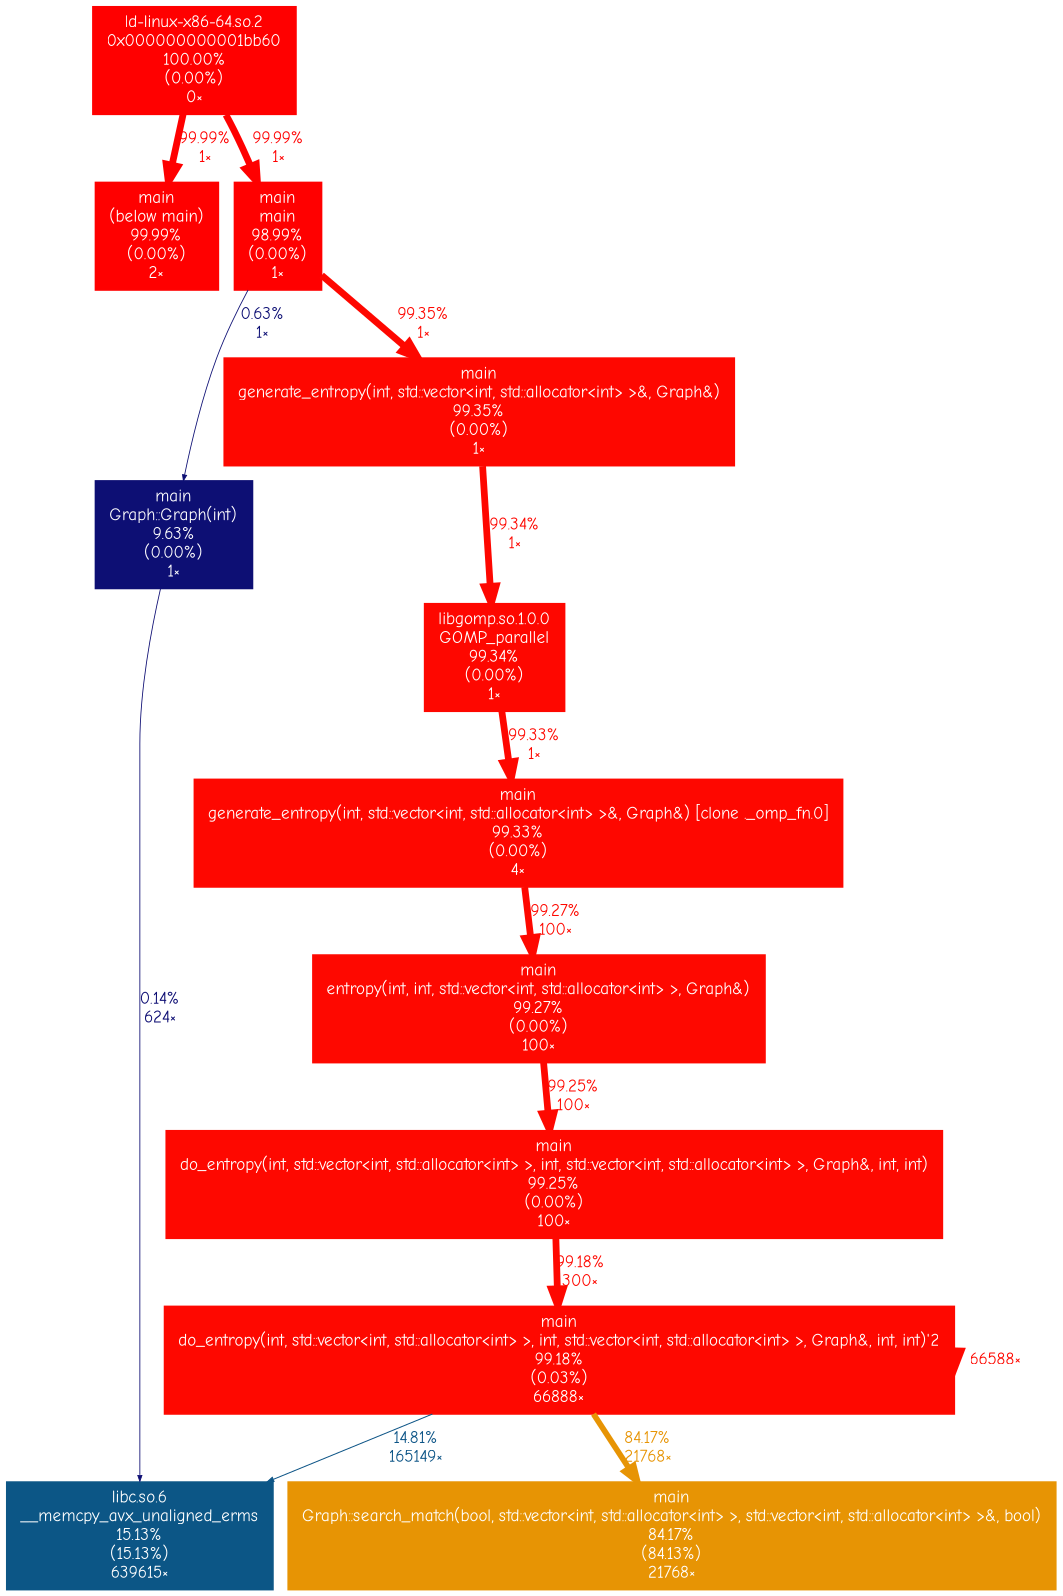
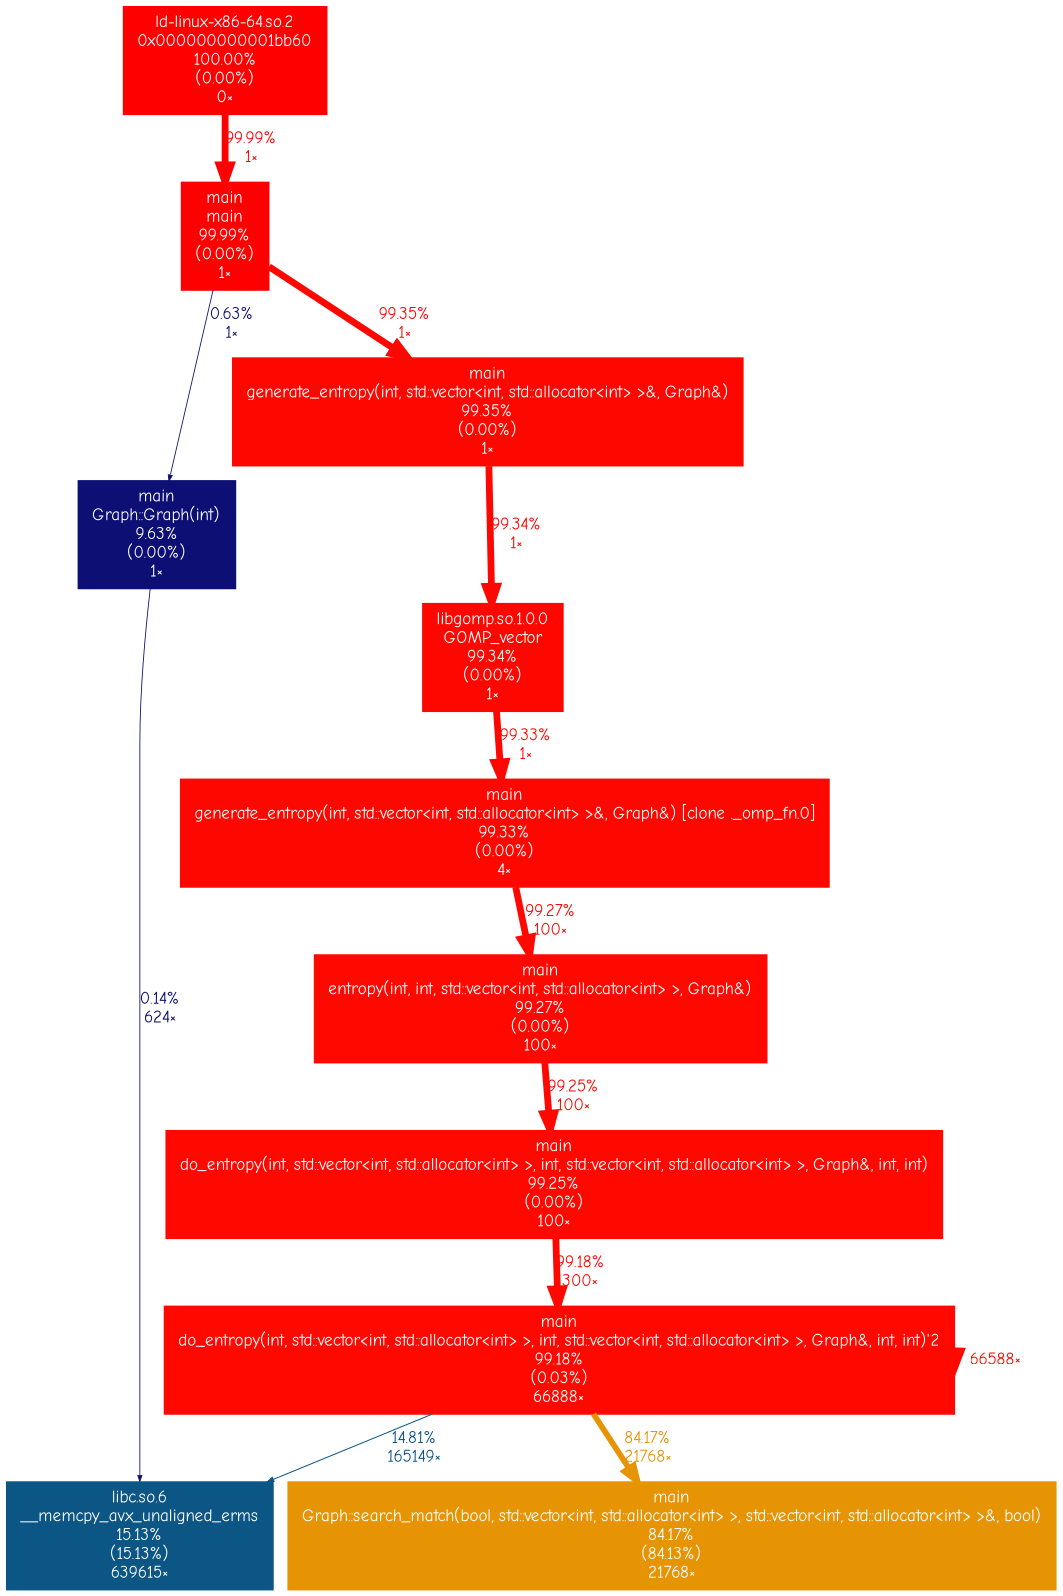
node "main (below main) 99.99% (0.00%) 2×": removed
node "main main 98.99% (0.00%) 1×": label "main main 98.99% (0.00%) 1×" -> "main main 99.99% (0.00%) 1×"
node "libgomp.so.1.0.0 GOMP_parallel 99.34% (0.00%) 1×": label "libgomp.so.1.0.0 GOMP_parallel 99.34% (0.00%) 1×" -> "libgomp.so.1.0.0 GOMP_vector 99.34% (0.00%) 1×"
